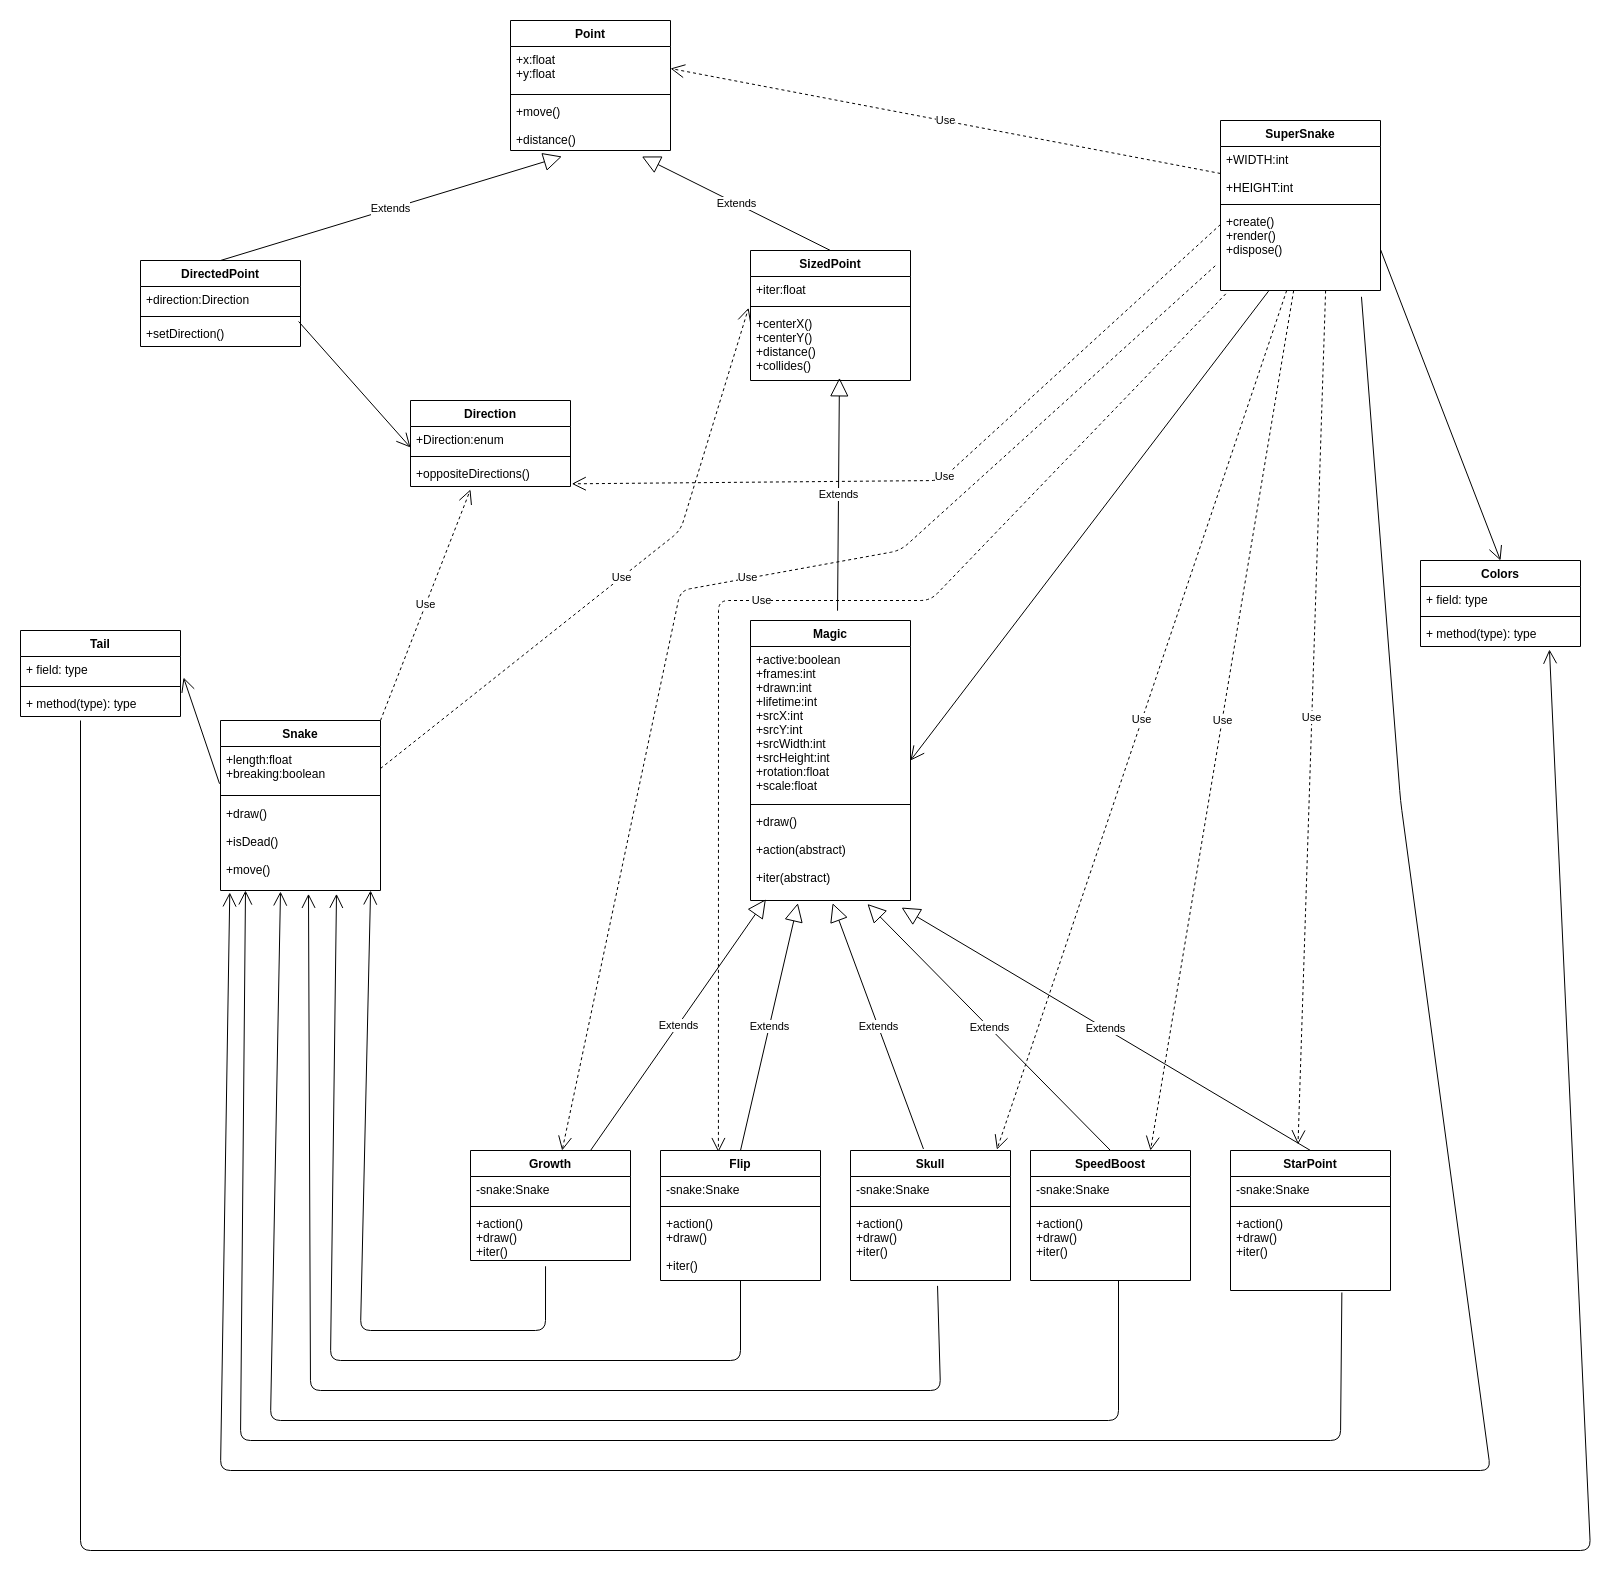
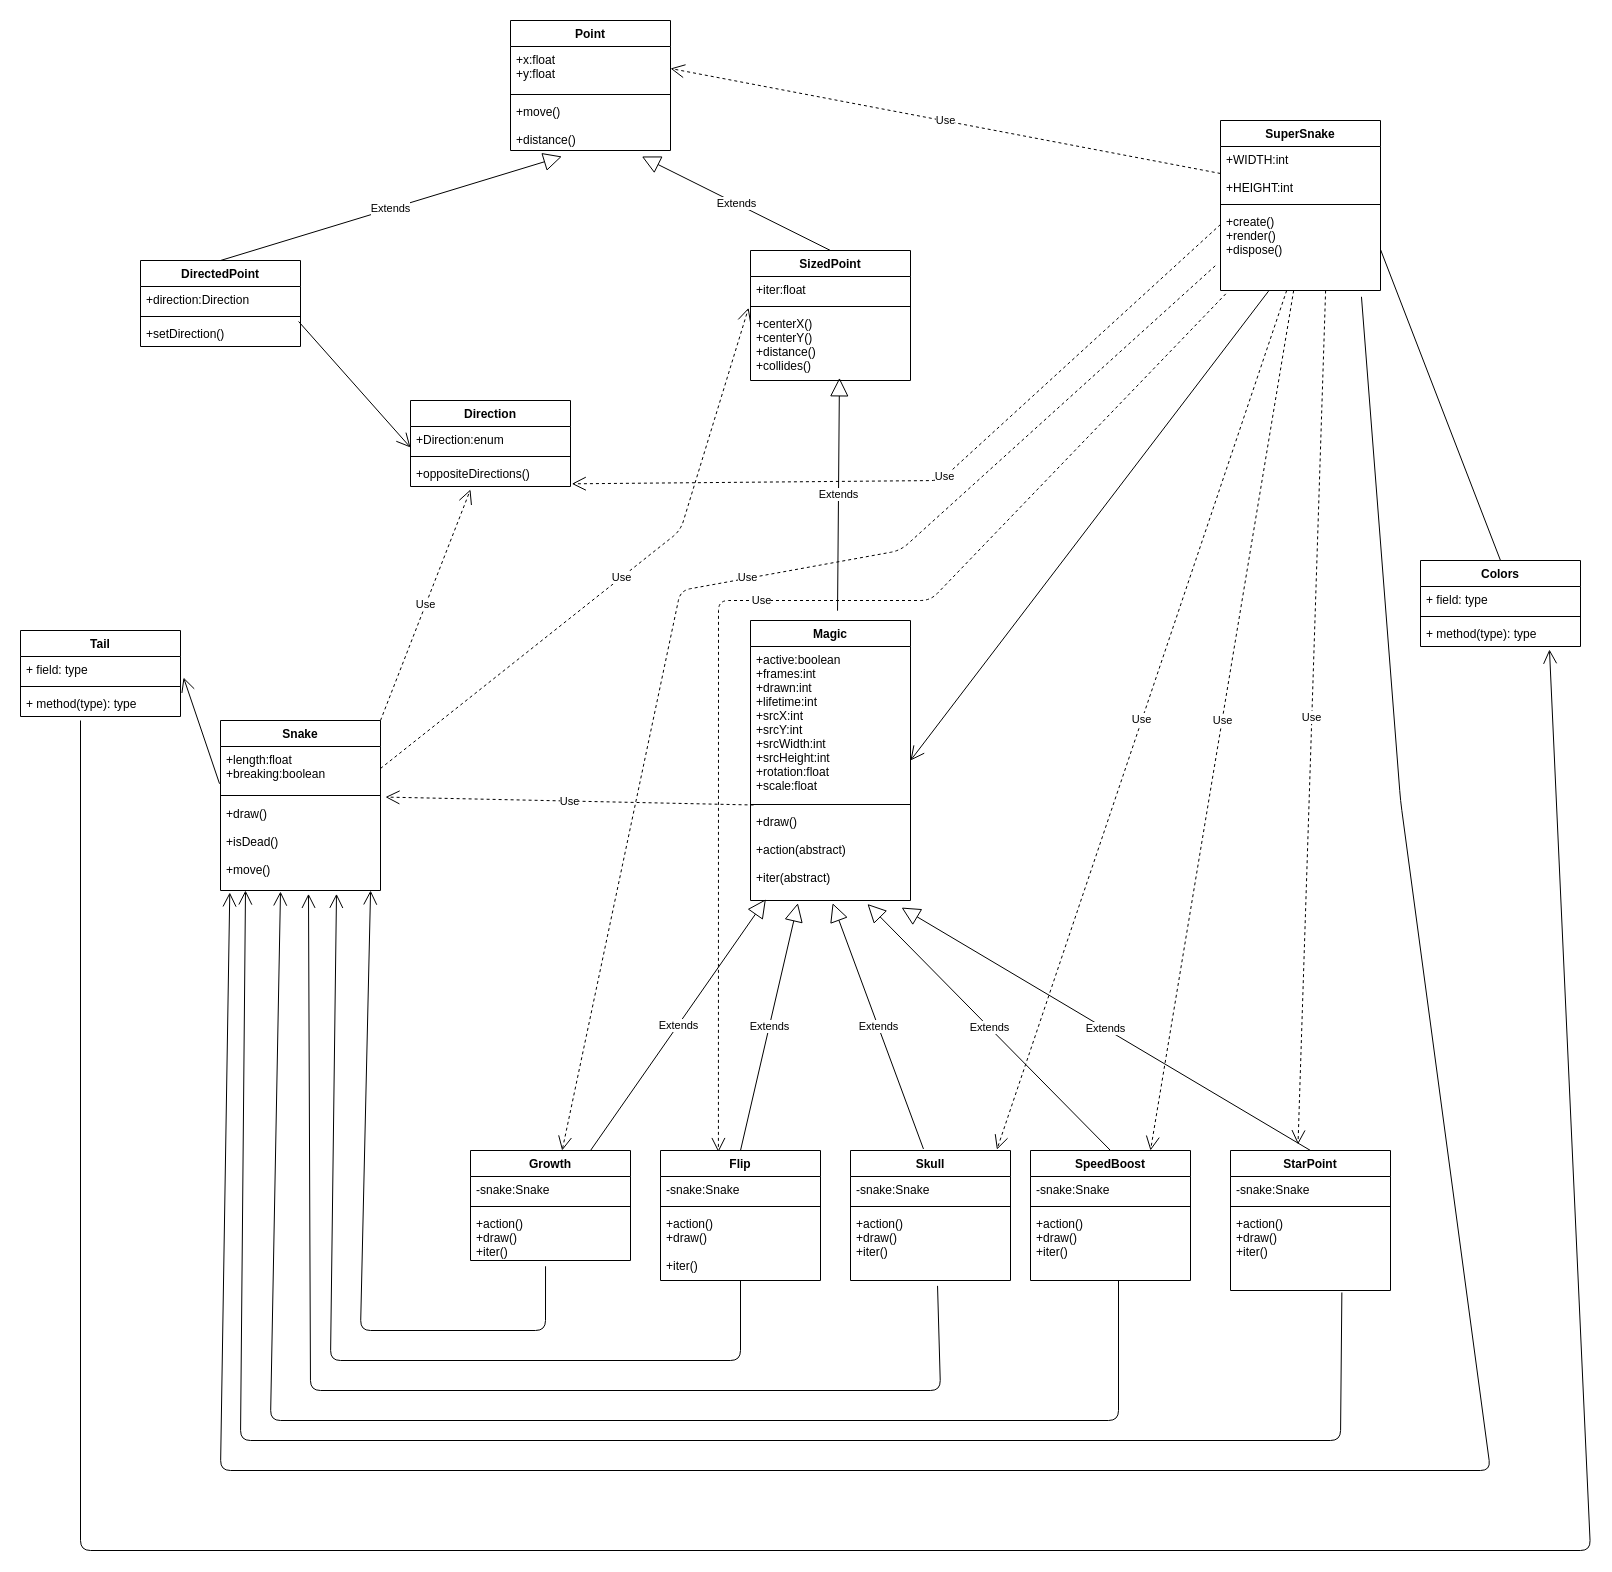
edge "+create() +render() +dispose()" -> "Colors": arrowhead open -> none
edge "+draw() +action(abstract) +iter(abstract)" -> "+draw() +isDead() +move()": added, label "Use"
